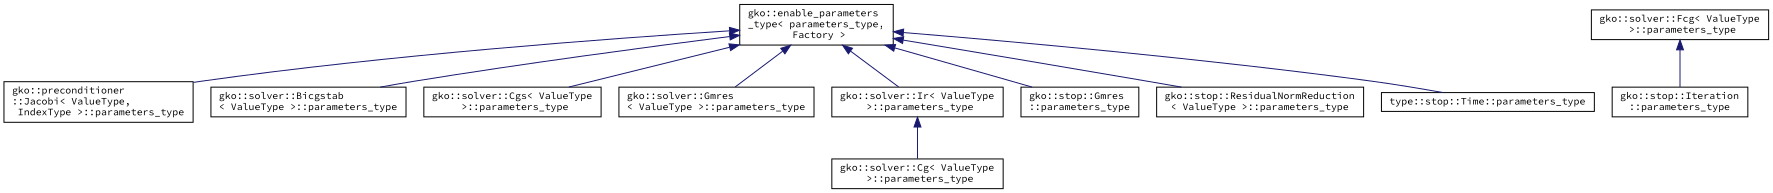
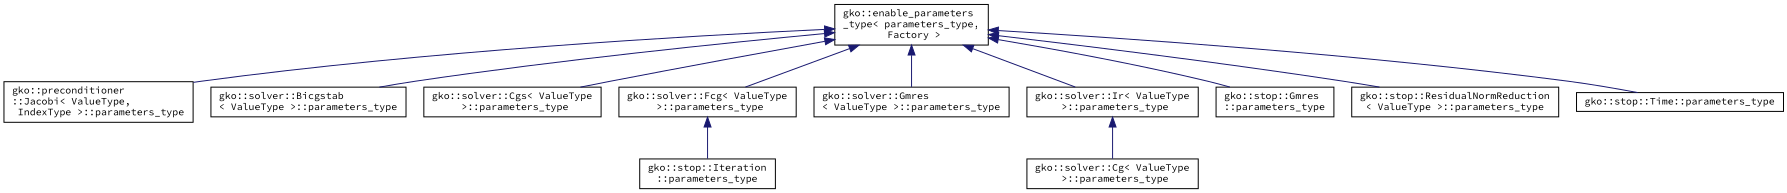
edge "gko::solver::Fcg< ValueType >::parameters_type" -> "gko::enable_parameters _type< parameters_type, Factory >": added
node "type::stop::Time::parameters_type": label "type::stop::Time::parameters_type" -> "gko::stop::Time::parameters_type"
